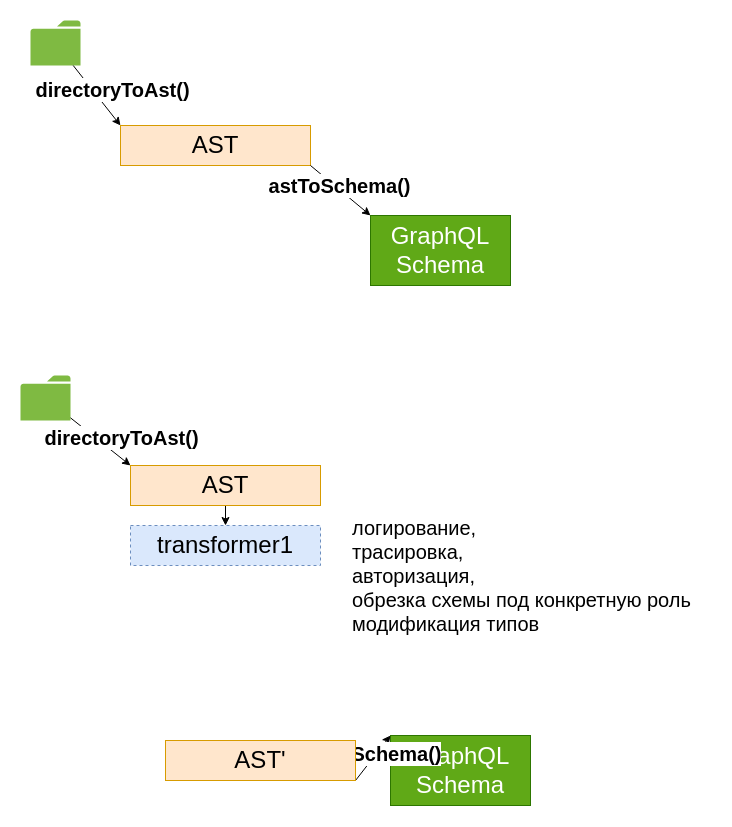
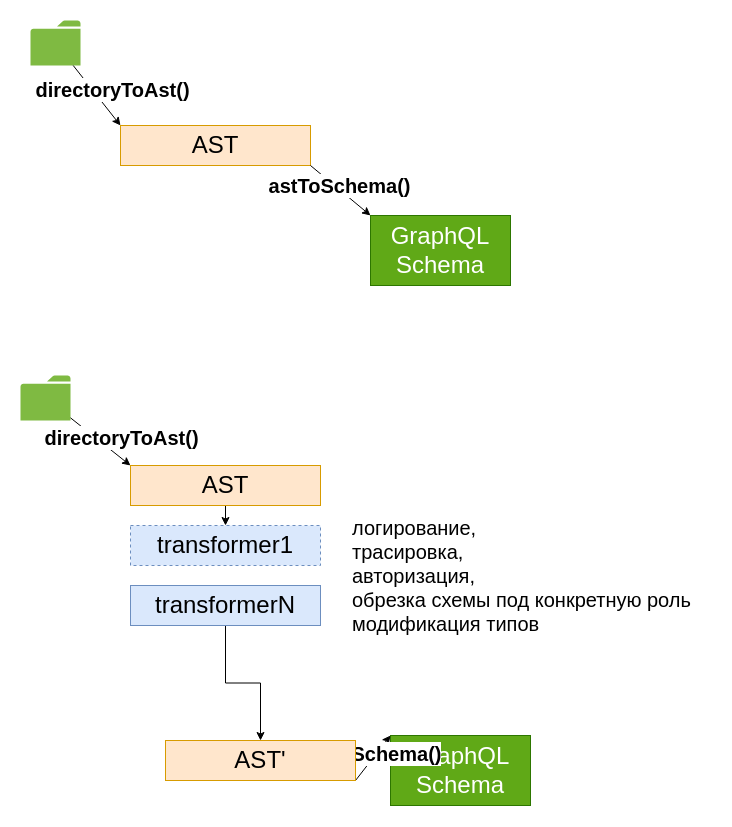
node "transformerN": added
edge "transformerN" -> "AST'": added
